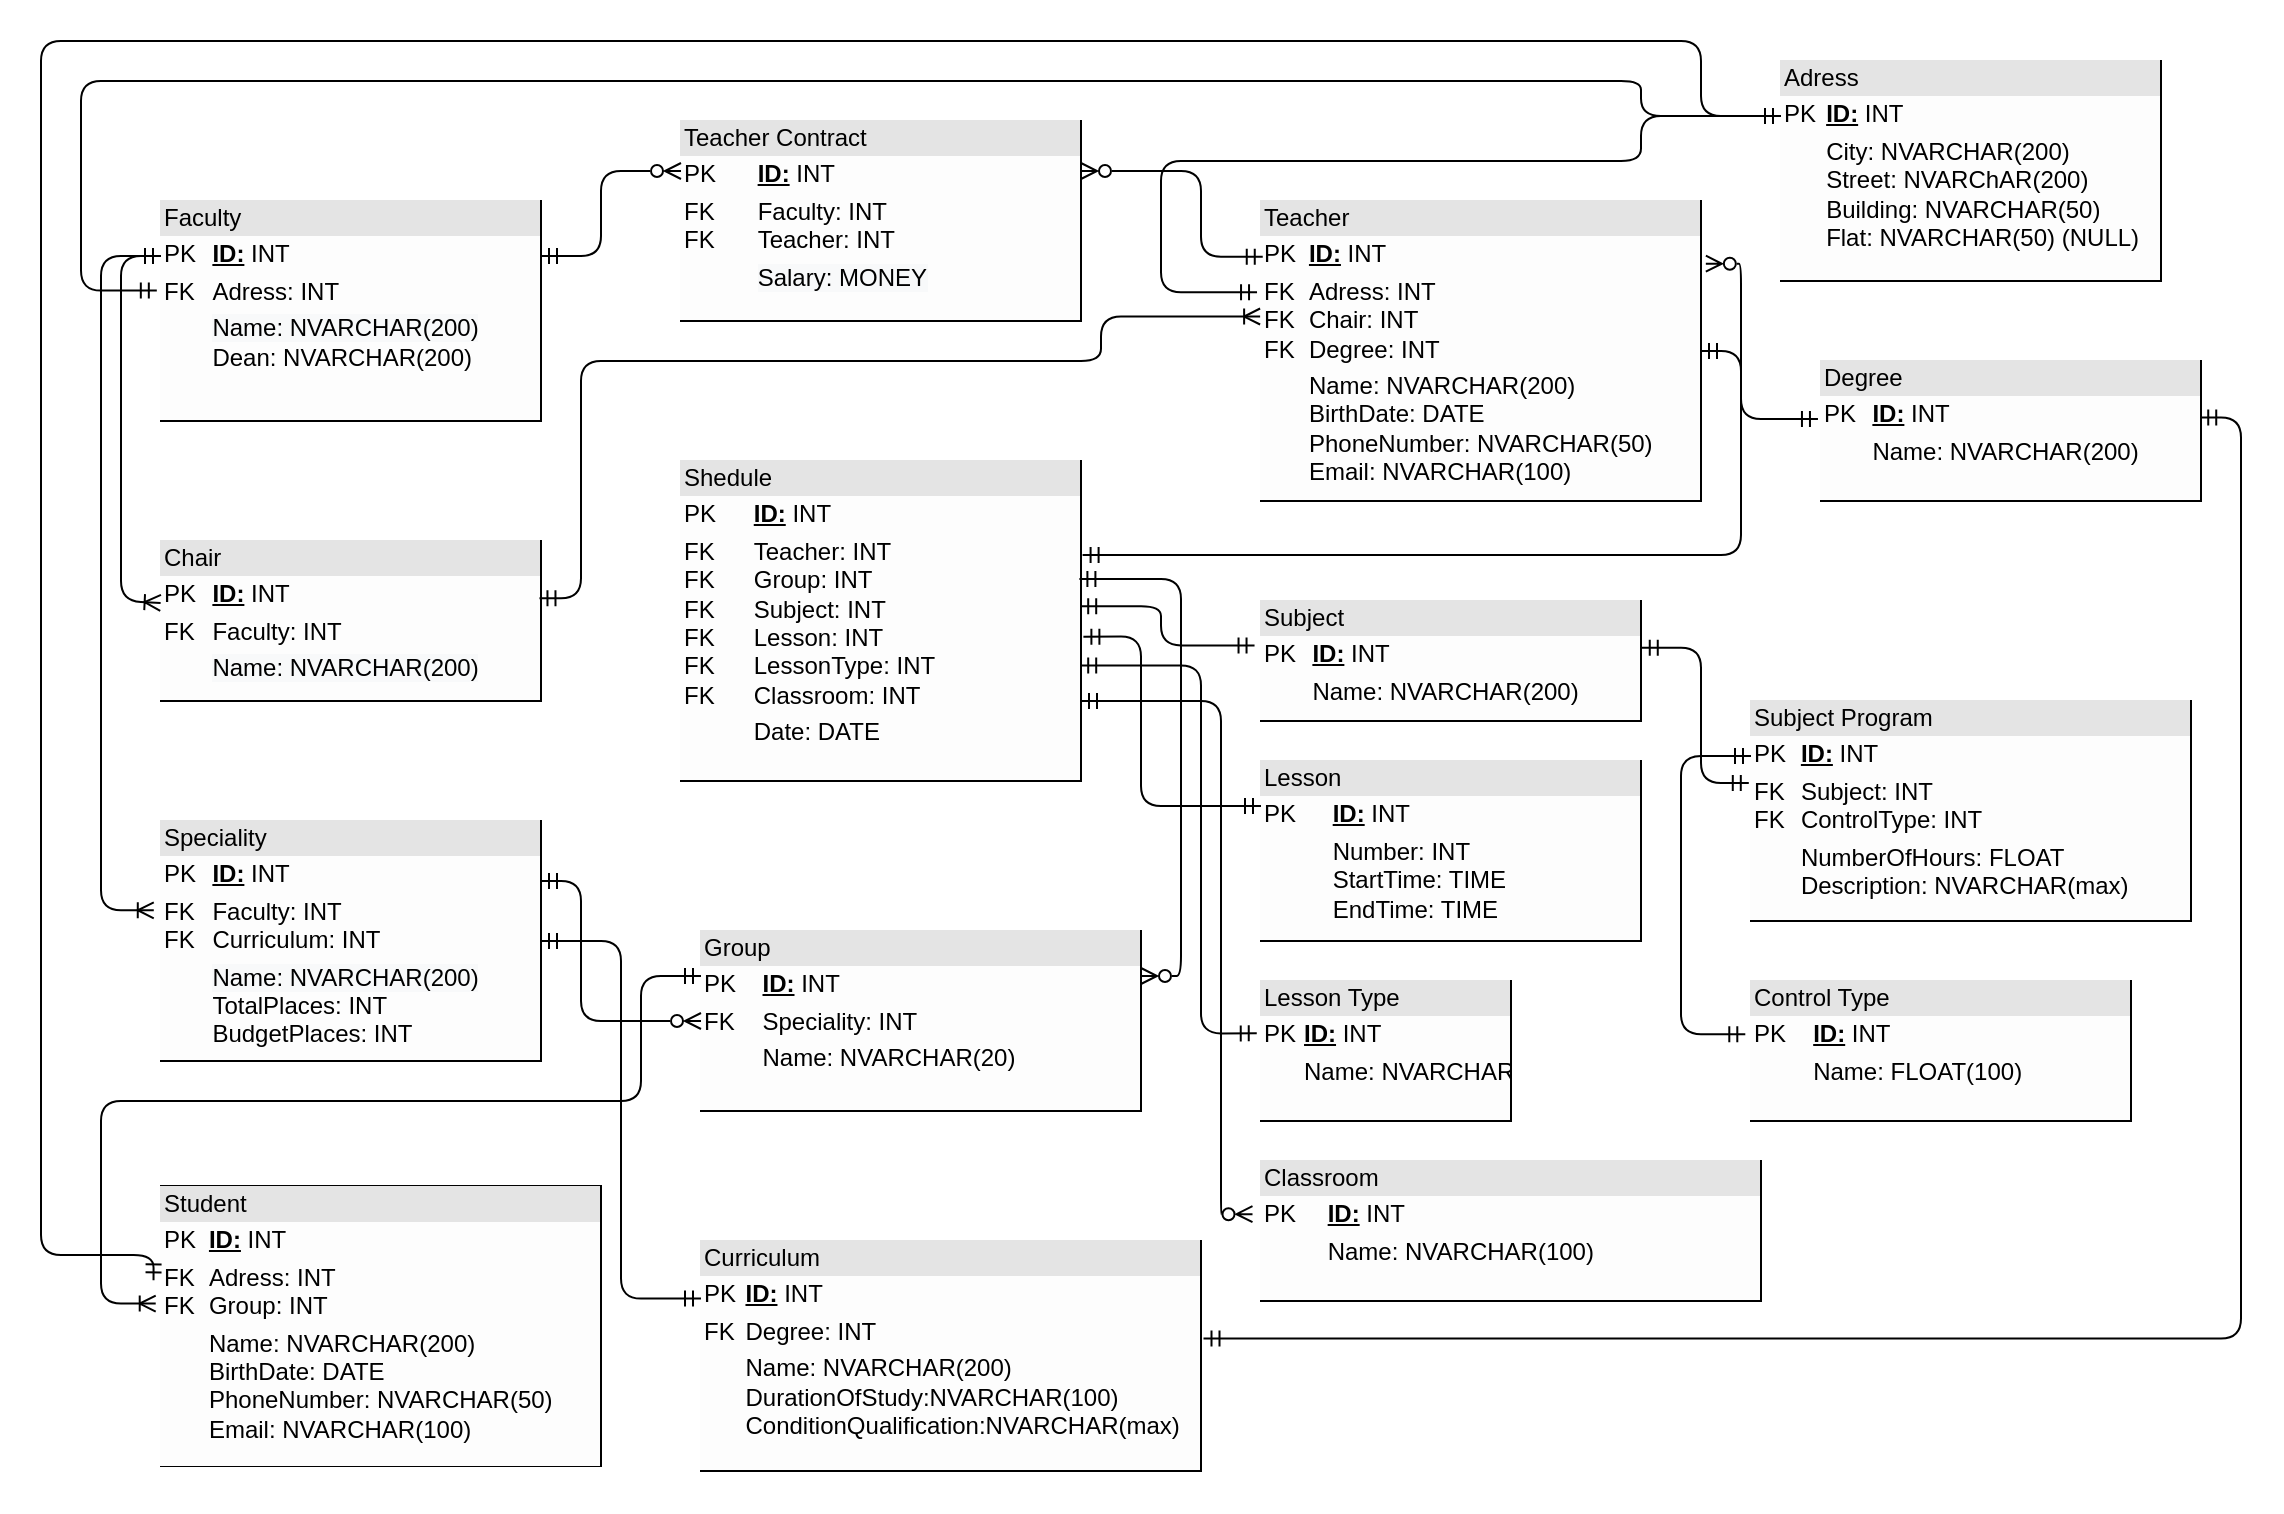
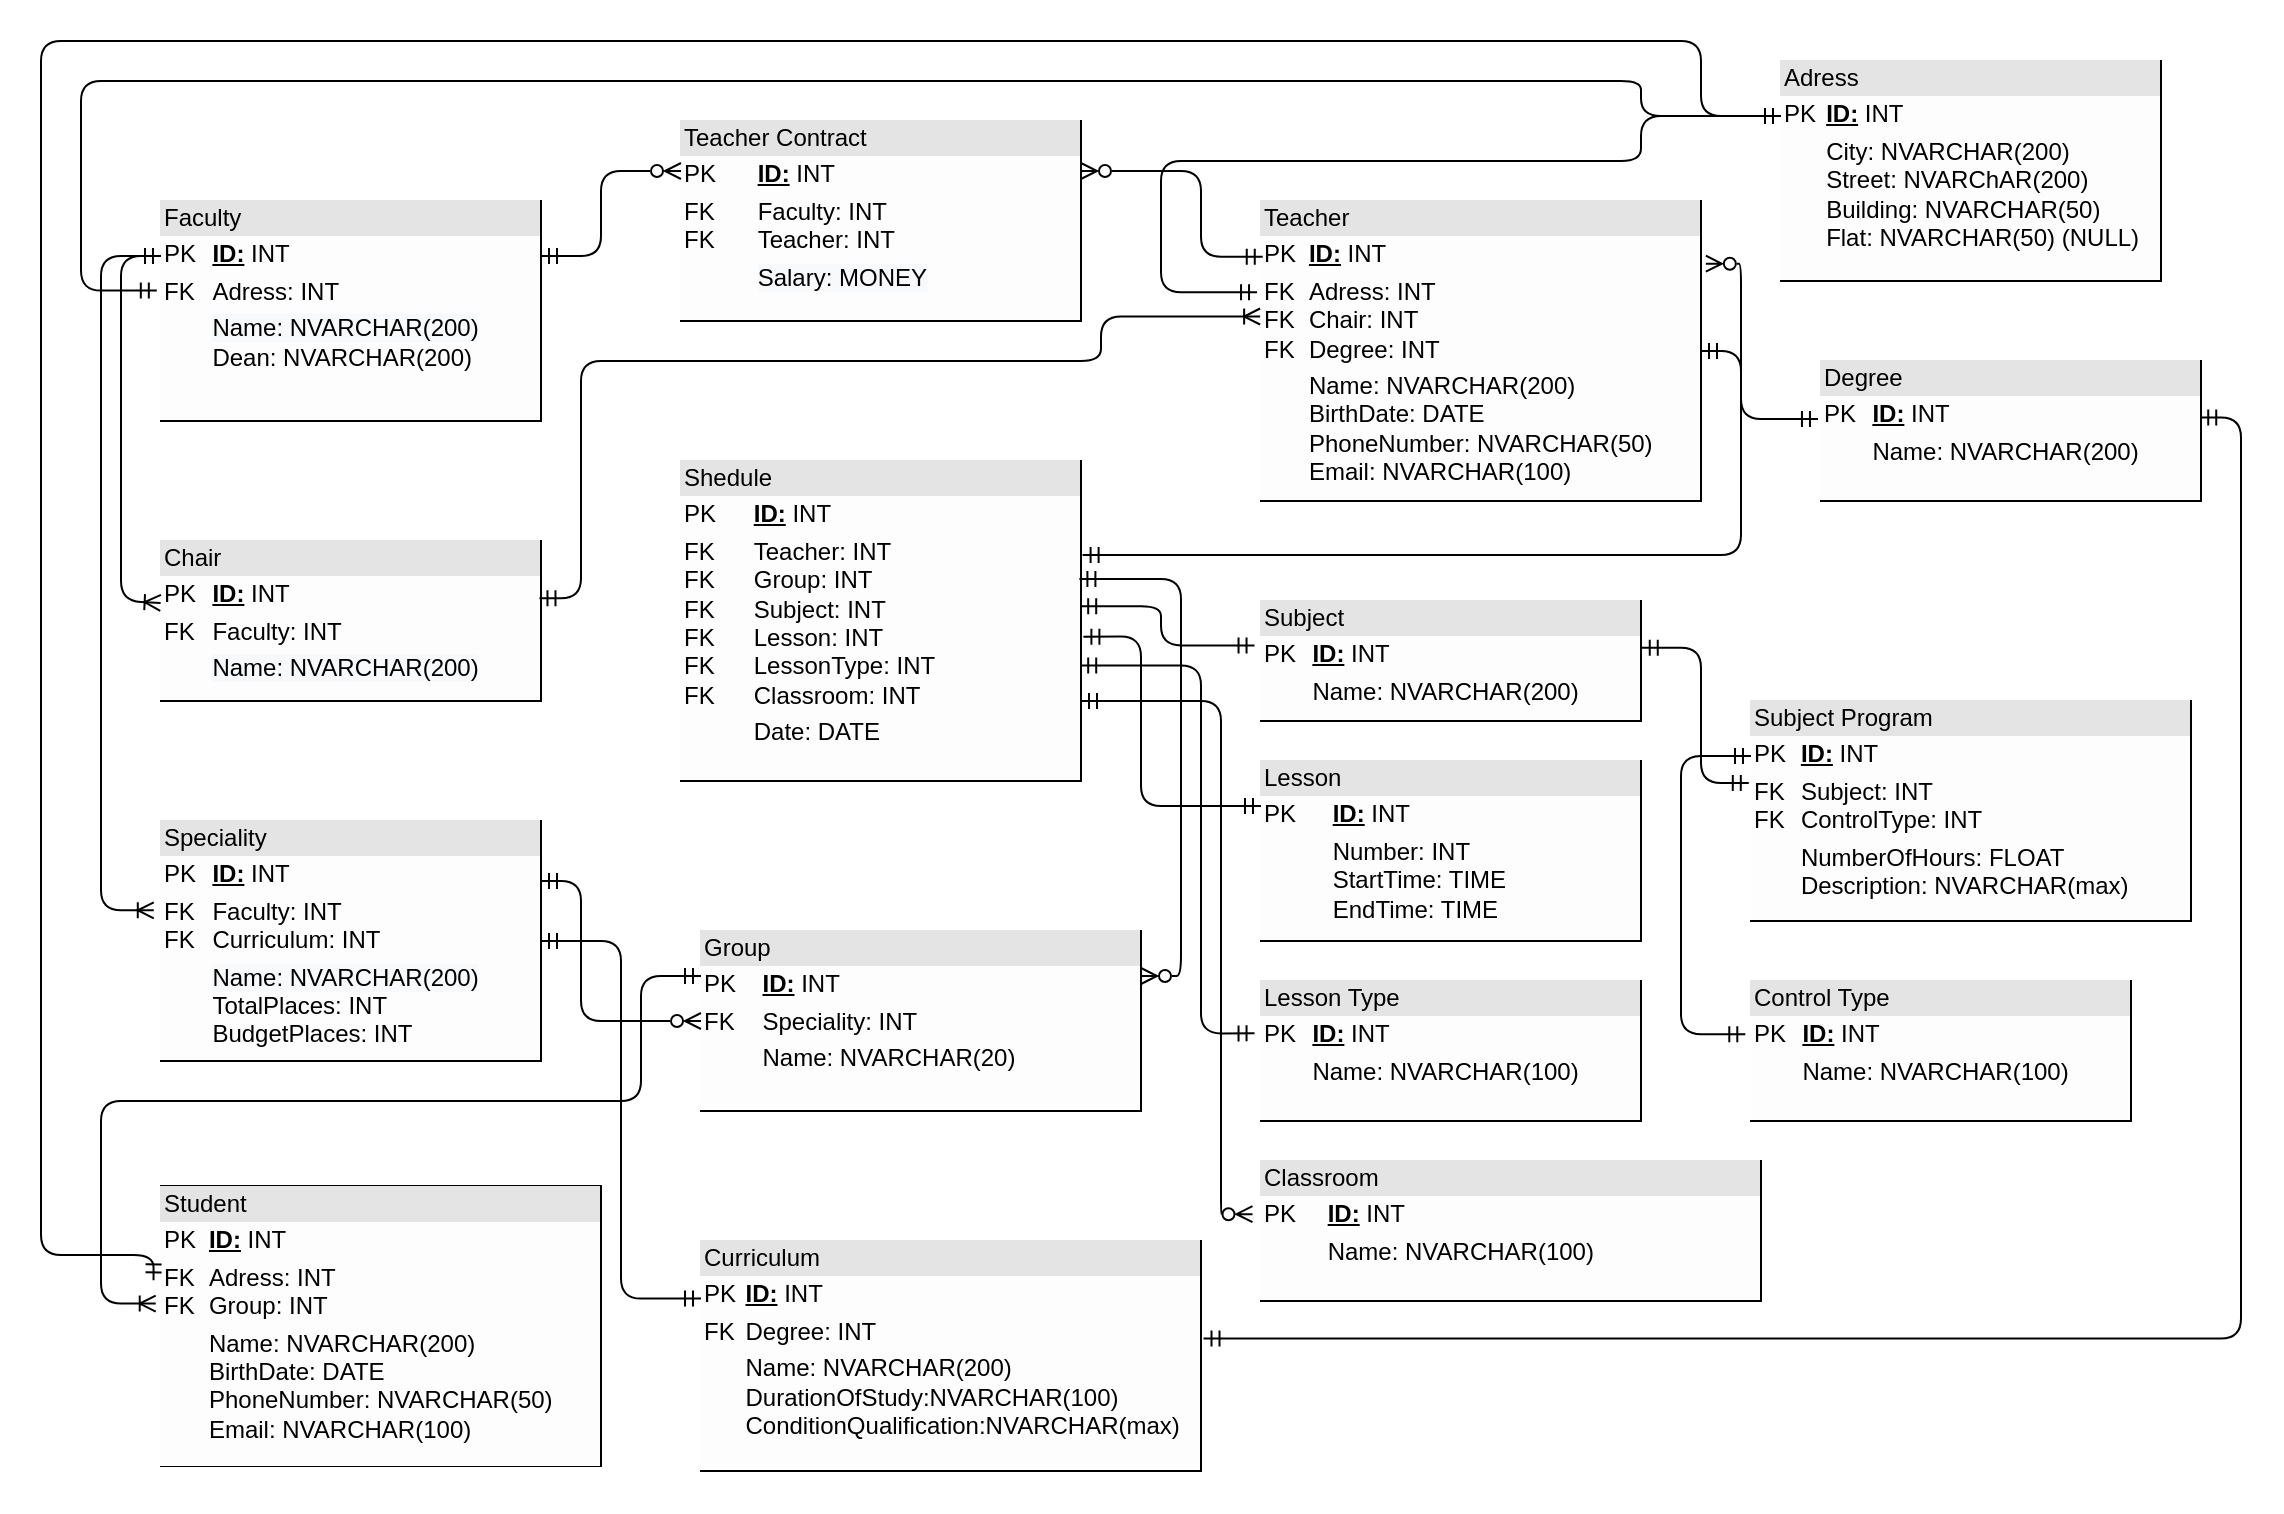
node "Control Type PK ID: INT Name: FLOAT(100)": label "Control Type PK ID: INT Name: FLOAT(100)" -> "Control Type PK ID: INT Name: NVARCHAR(100)"
node "Lesson Type PK ID: INT Name: NVARCHAR(100)": size 250x140 -> 380x140
